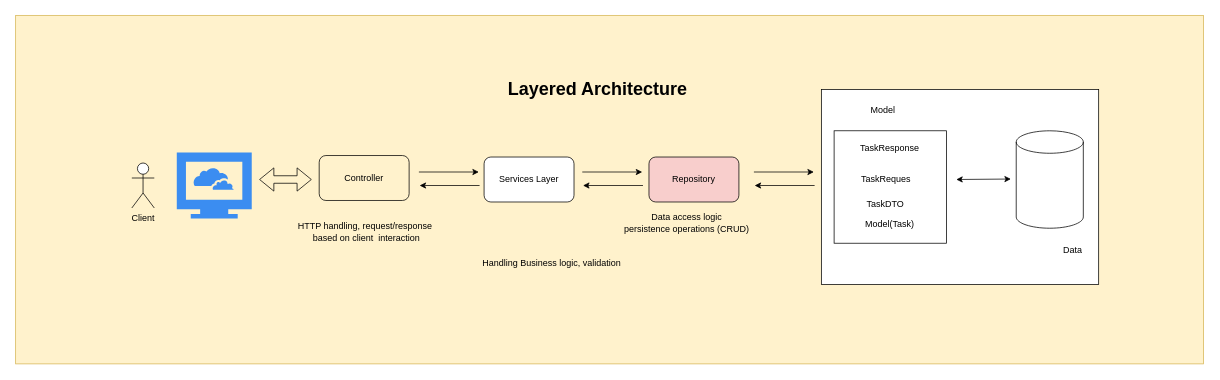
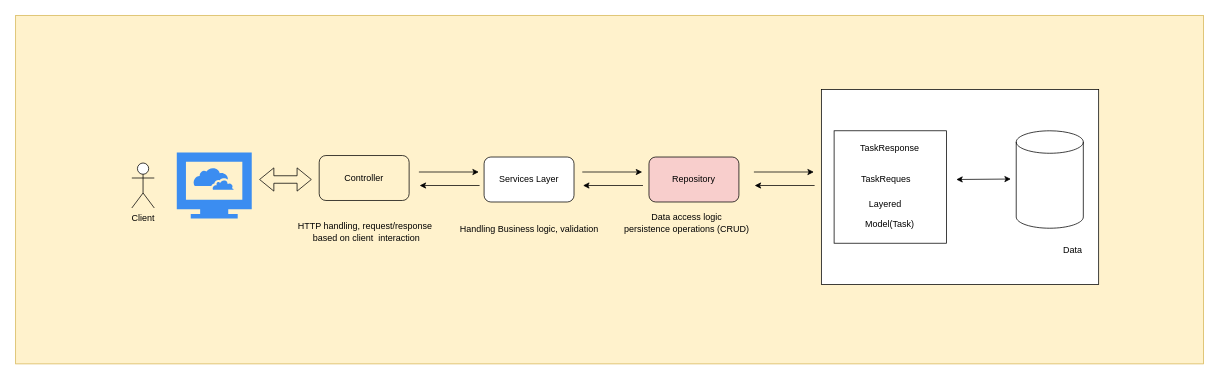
node "Layered Architecture": removed
node "Model": removed
node "TaskDTO": label "TaskDTO" -> "Layered"
node "Handling Business logic, validation": moved (552, 264) -> (529, 230)
